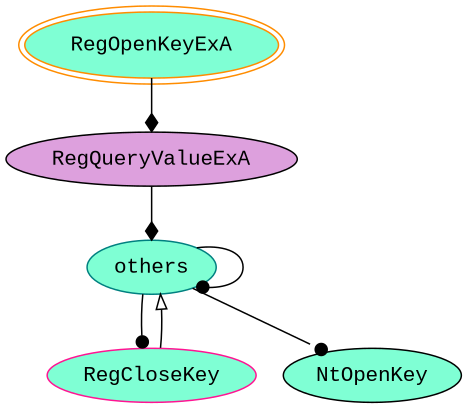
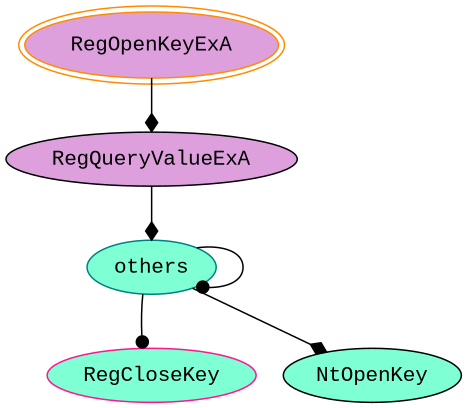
node "RegOpenKeyExA": fillcolor aquamarine -> plum
edge "others" -> "NtOpenKey": arrowhead dot -> diamond
edge "RegCloseKey" -> "others": removed
